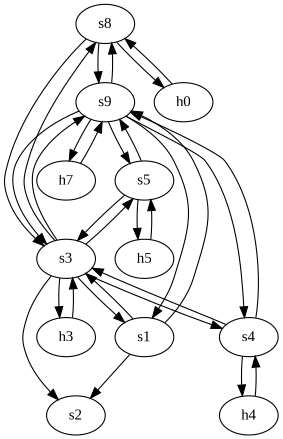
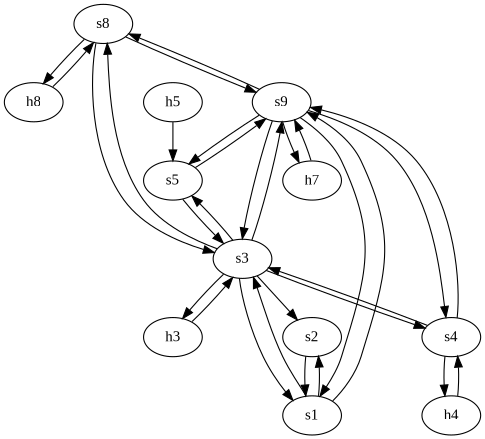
node "h0": label "h0" -> "h8"
edge "s5" -> "h5": removed
edge "s2" -> "s1": added
